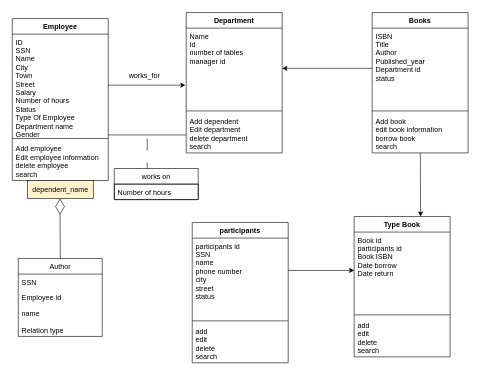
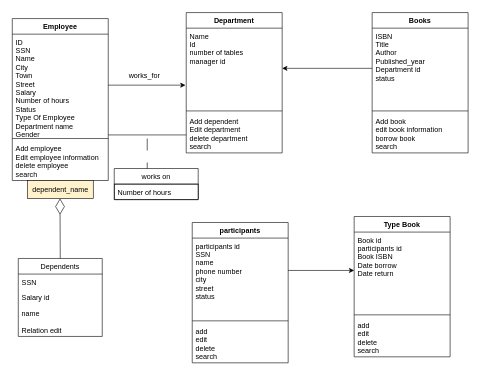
edge "Books" -> "Type Book": removed
node "Author": label "Author" -> "Dependents"
node "Employee id": label "Employee id" -> "Salary id"
node "name Relation type": label "name Relation type" -> "name Relation edit"
